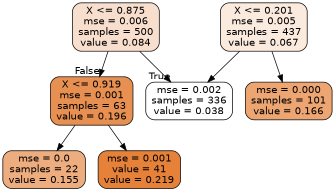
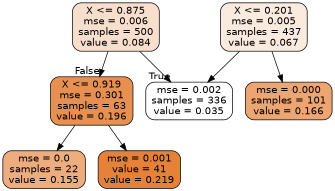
node "X <= 0.919 mse = 0.001 samples = 63 value = 0.196": label "X <= 0.919 mse = 0.001 samples = 63 value = 0.196" -> "X <= 0.919 mse = 0.301 samples = 63 value = 0.196"
node "mse = 0.002 samples = 336 value = 0.038": label "mse = 0.002 samples = 336 value = 0.038" -> "mse = 0.002 samples = 336 value = 0.035"
